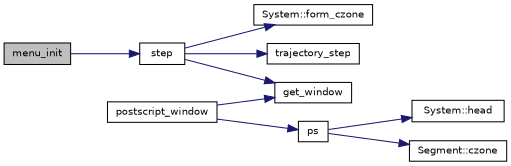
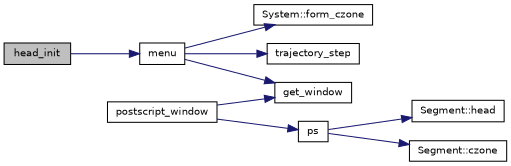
node "menu_init": label "menu_init" -> "head_init"
node "step": label "step" -> "menu"
node "System::head": label "System::head" -> "Segment::head"
